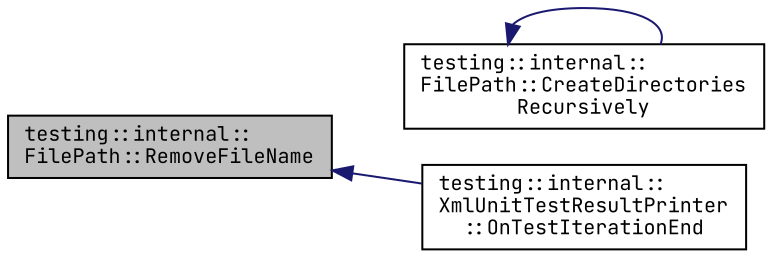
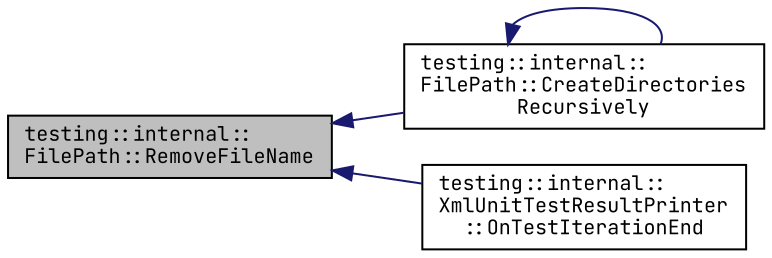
edge "testing::internal:: FilePath::CreateDirectories Recursively" -> "testing::internal:: FilePath::RemoveFileName": added
